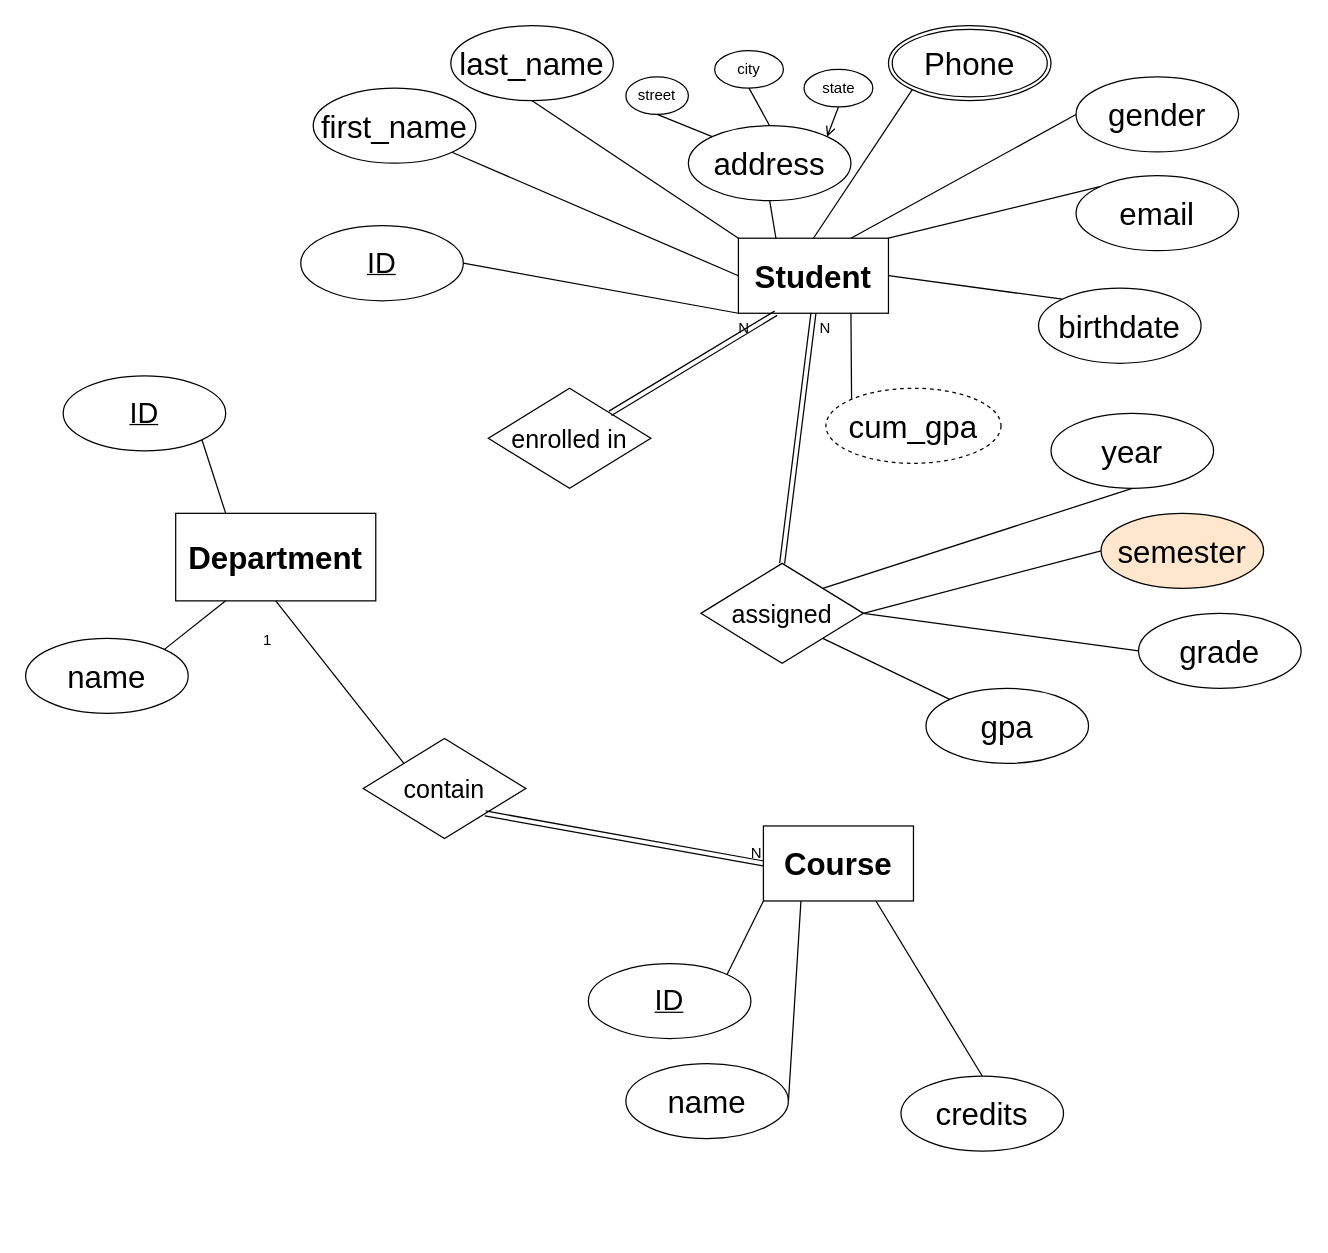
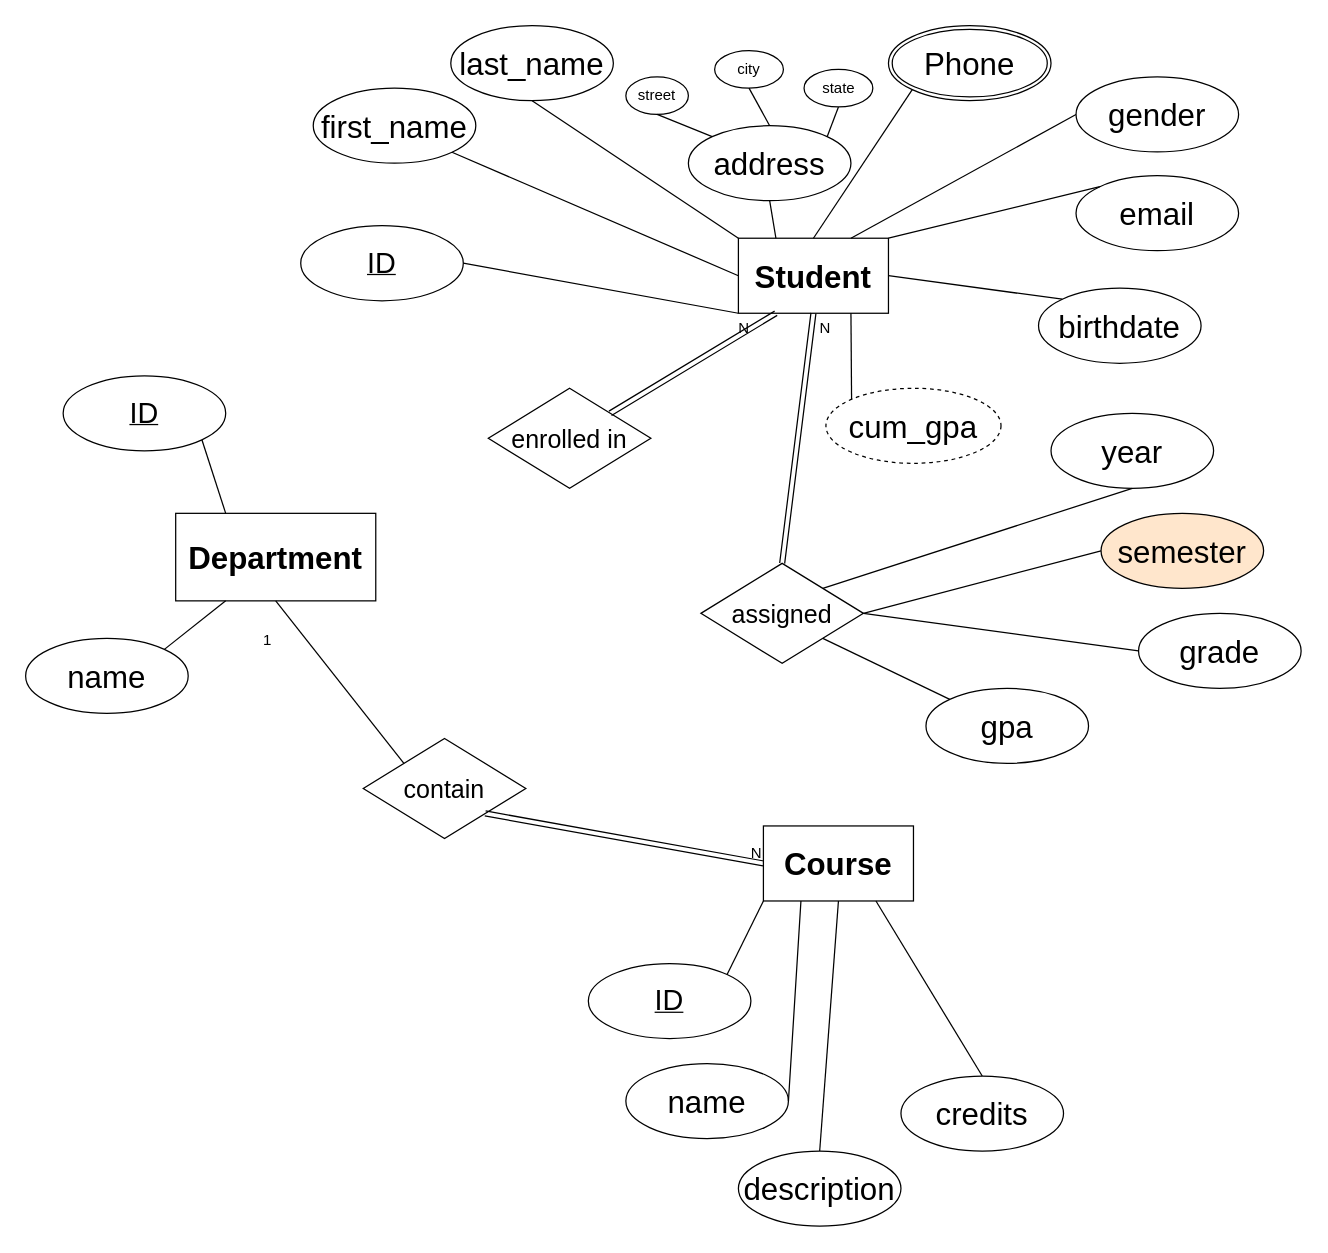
edge "state" -> "address": arrowhead open -> none
edge "Course" -- "description": added
node "description": added
